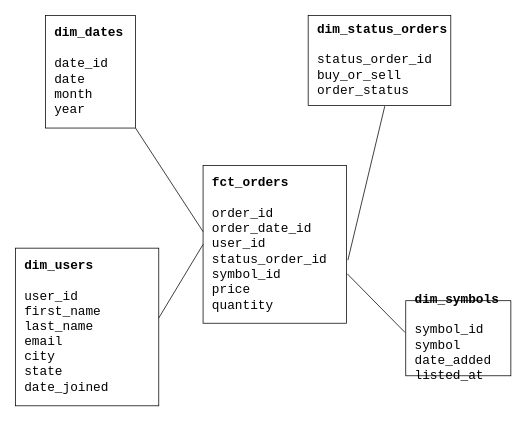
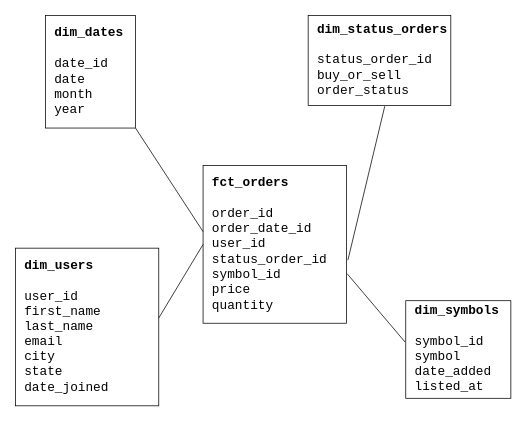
node "dim_symbols symbol_id symbol date_added listed_at": size 105x75 -> 105x98
